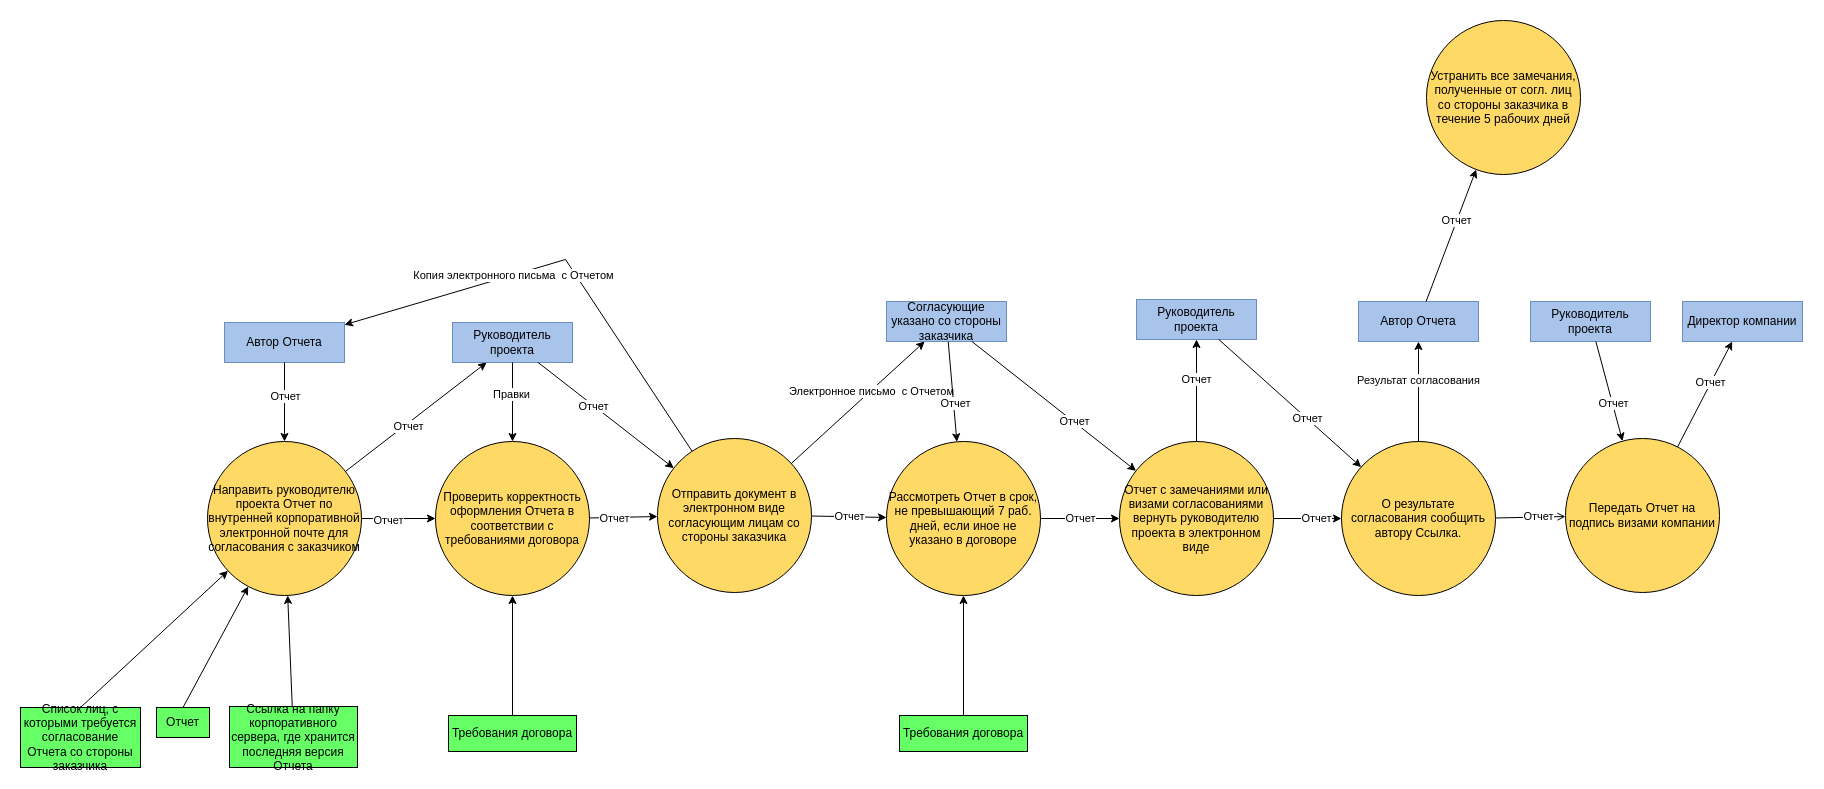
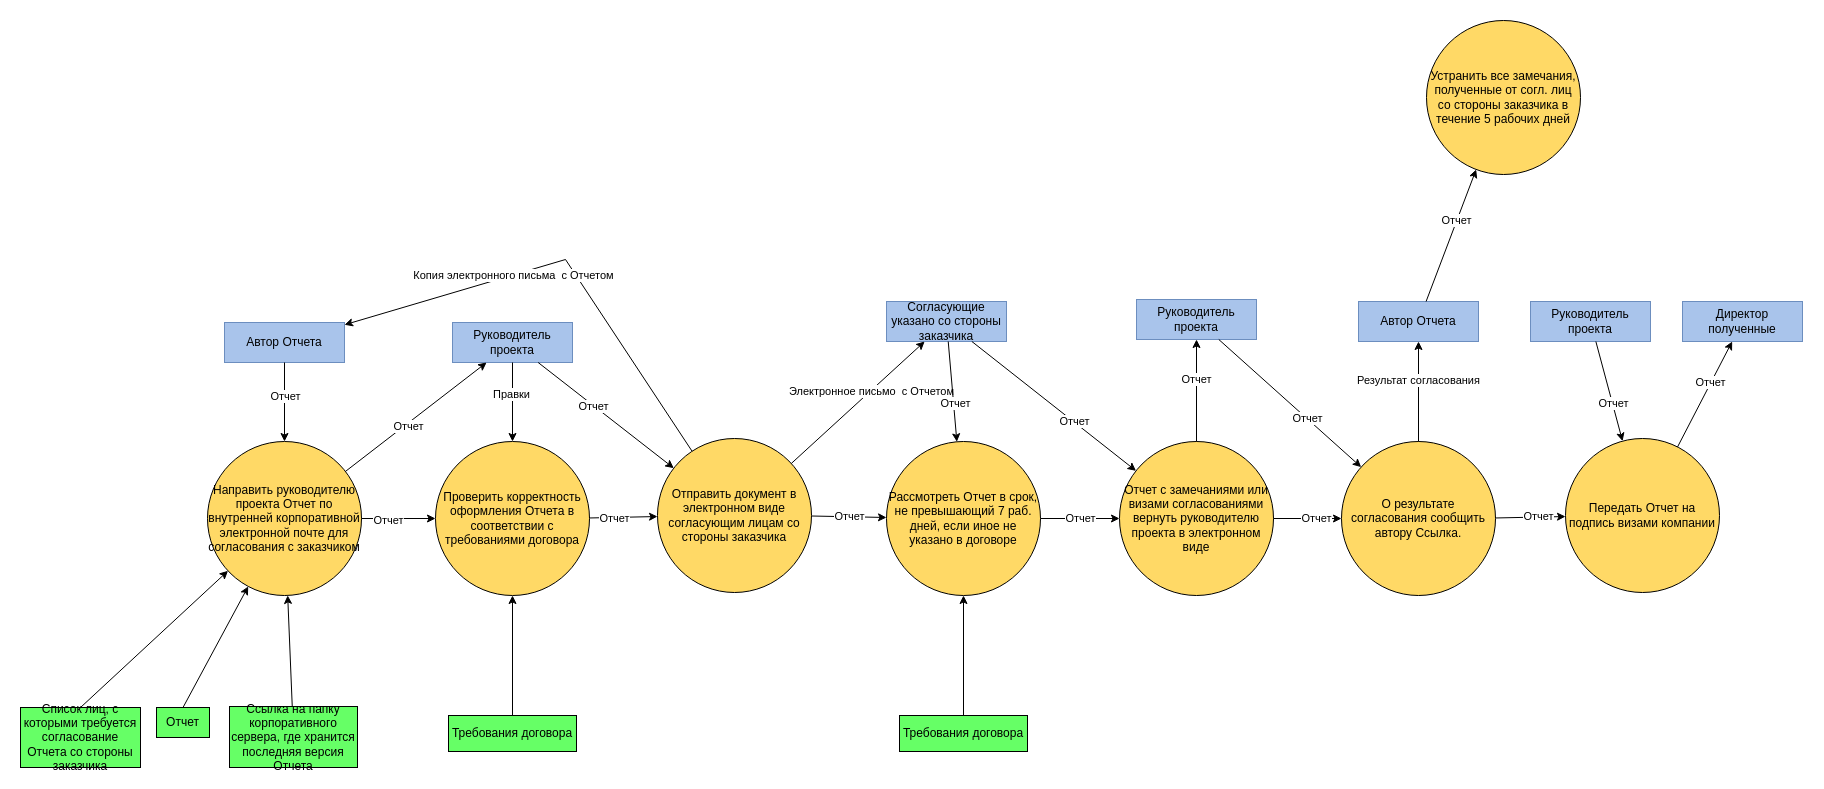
node "Директор компании": label "Директор компании" -> "Директор полученные"
edge "О результате согласования сообщить автору Ссылка." -> "Передать Отчет на подпись визами компании": arrowhead open -> classic
